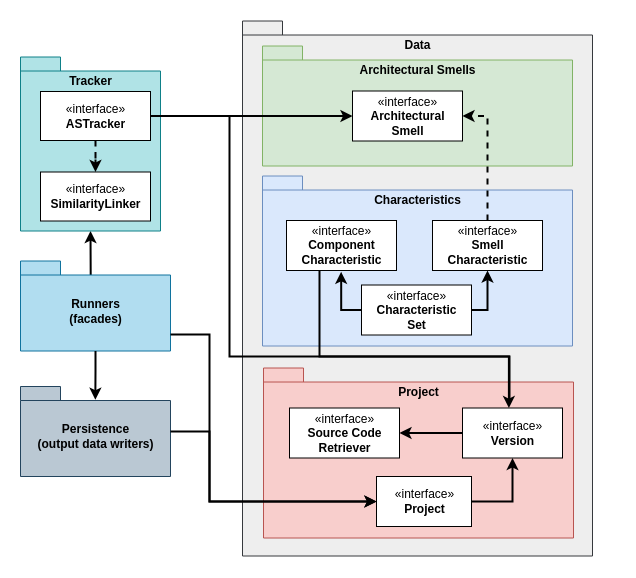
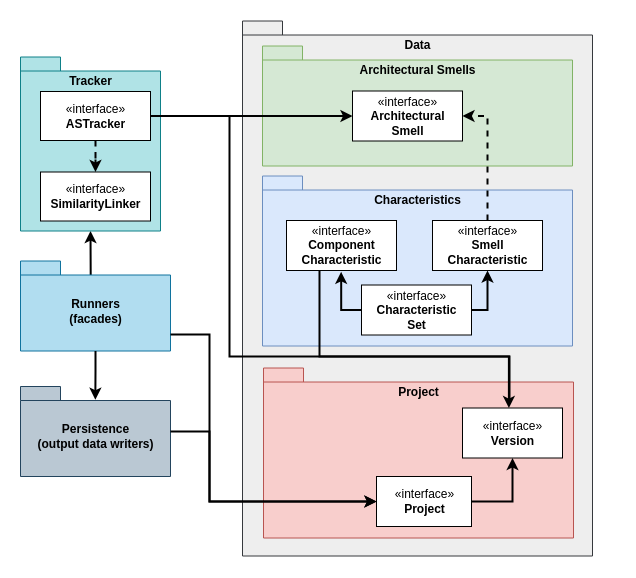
node "«interface» Source Code Retriever": removed
edge "«interface» Version" -> "«interface» Source Code Retriever": removed
